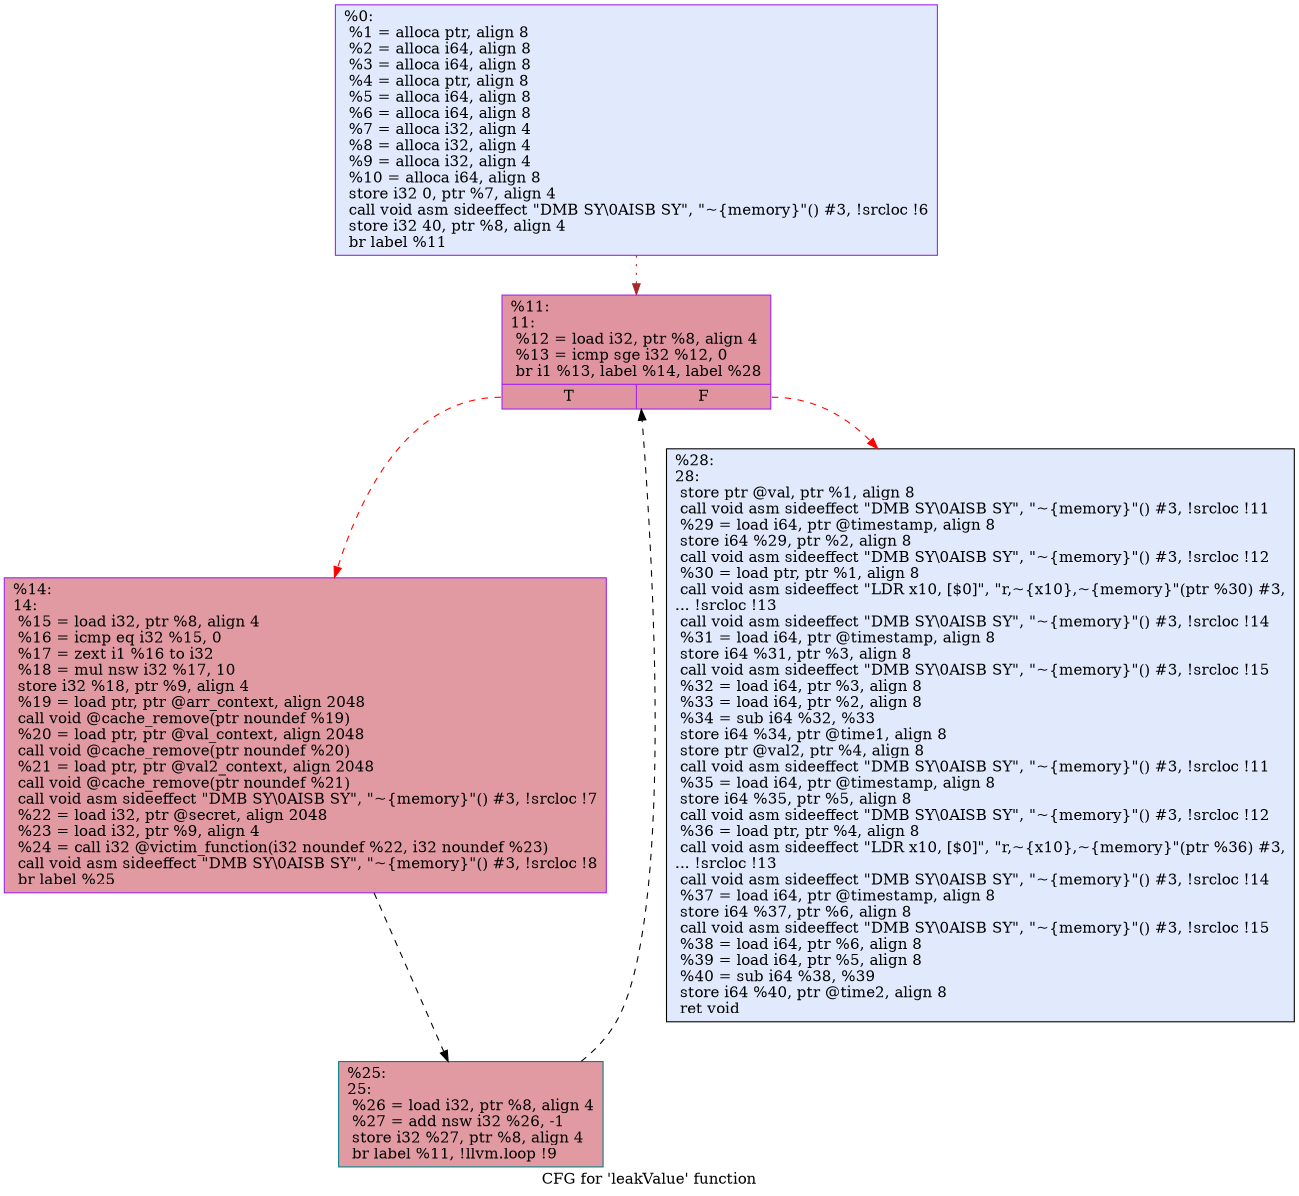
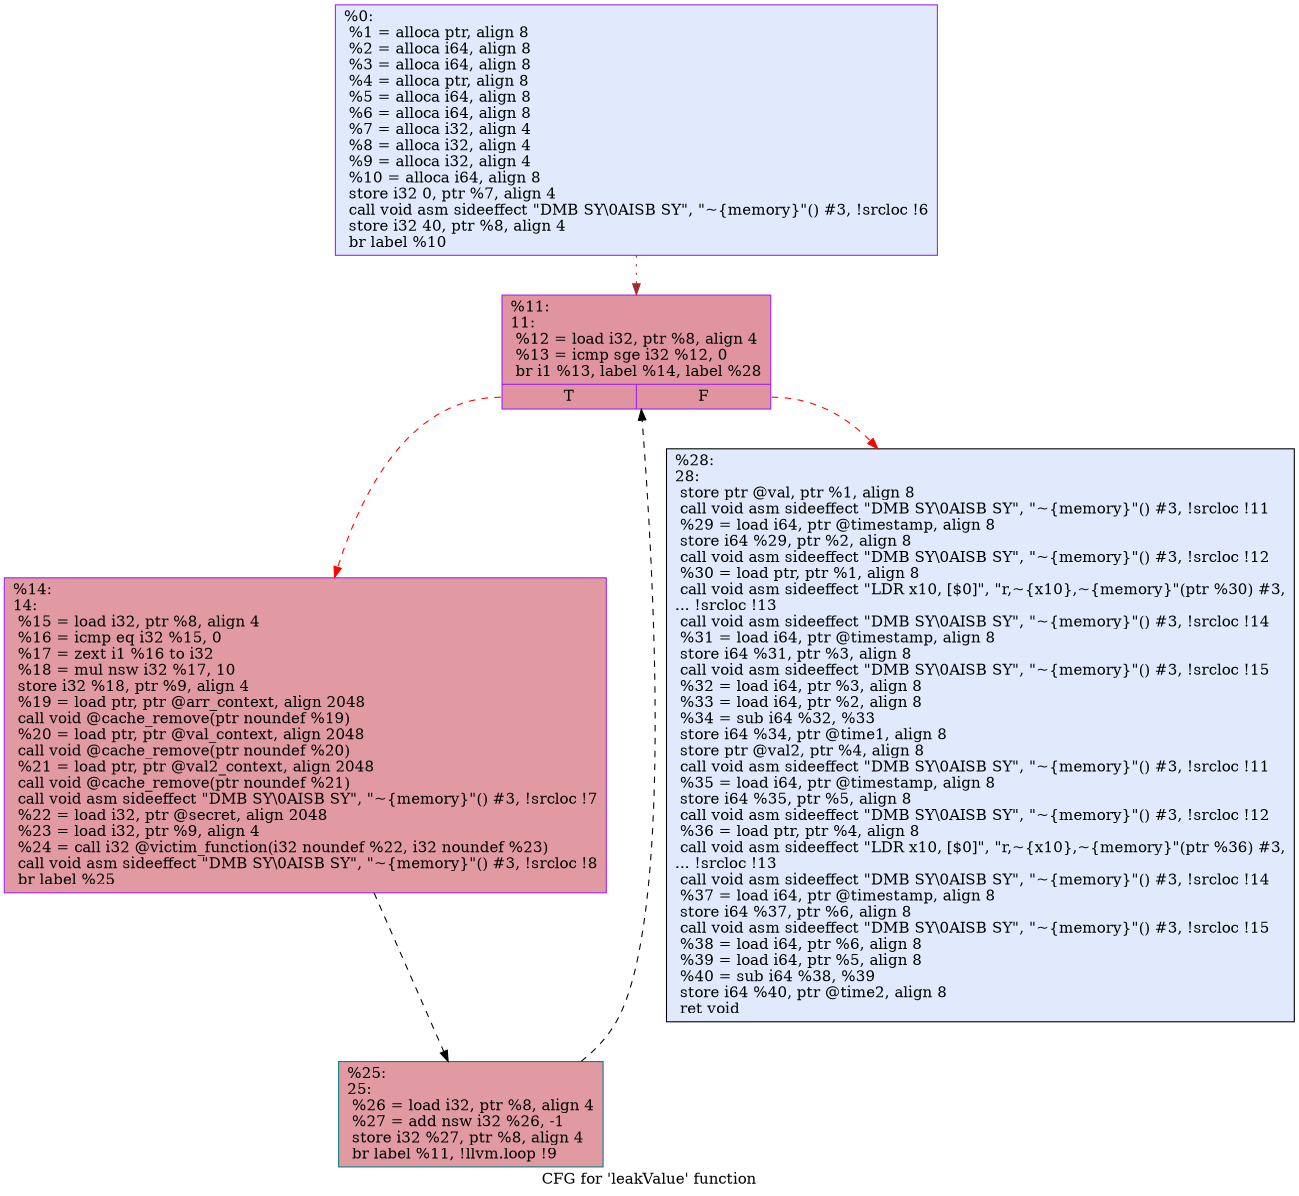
node "%0:": text "br label %11" -> "br label %10"
